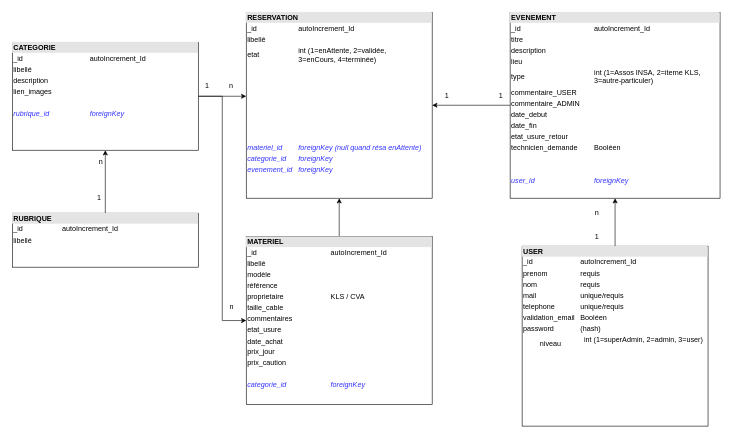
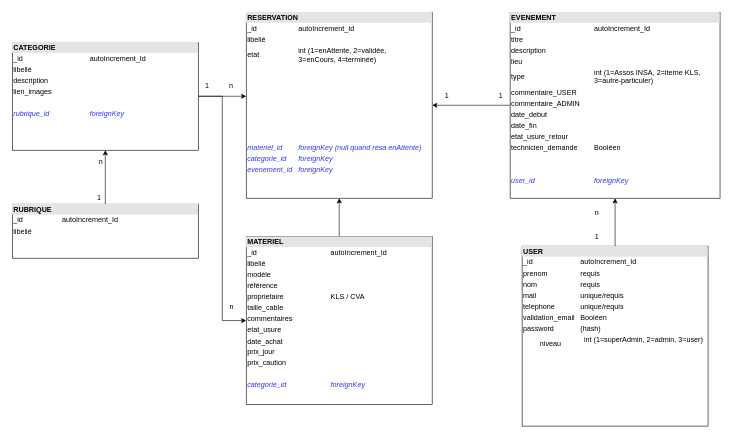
node "RUBRIQUE _id autoIncrement_Id libellé": moved (105, 240) -> (105, 231)
